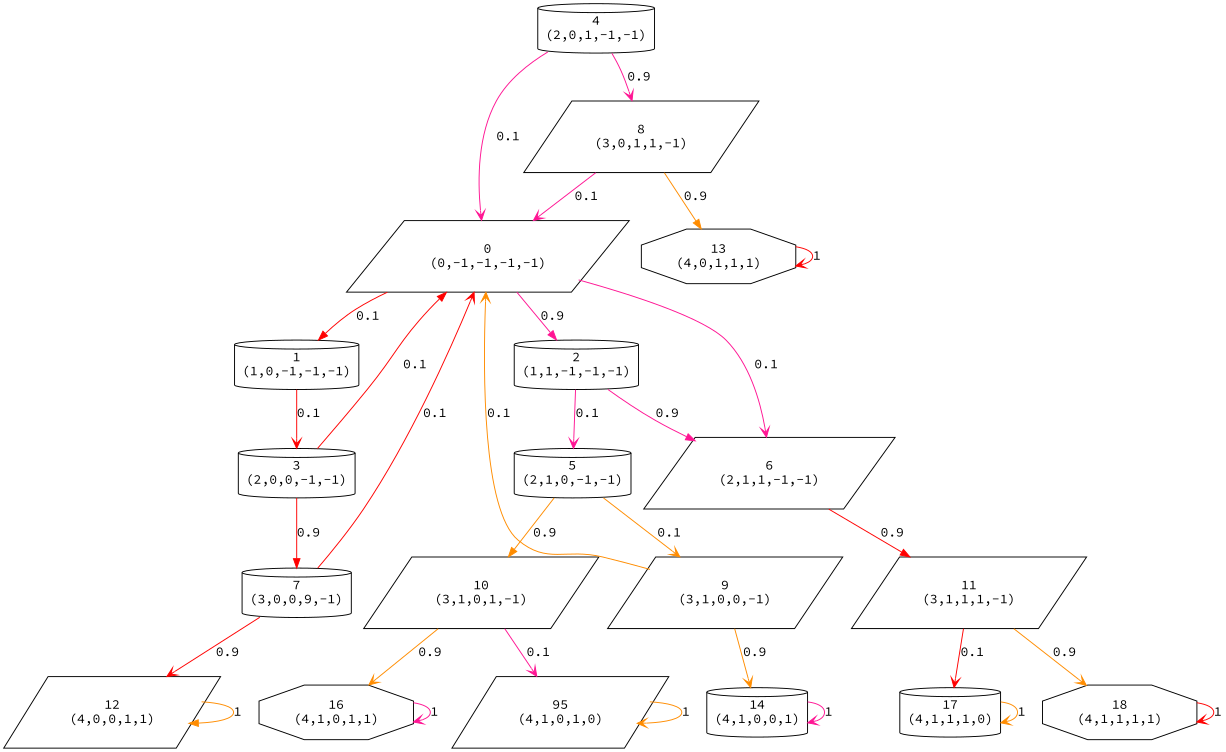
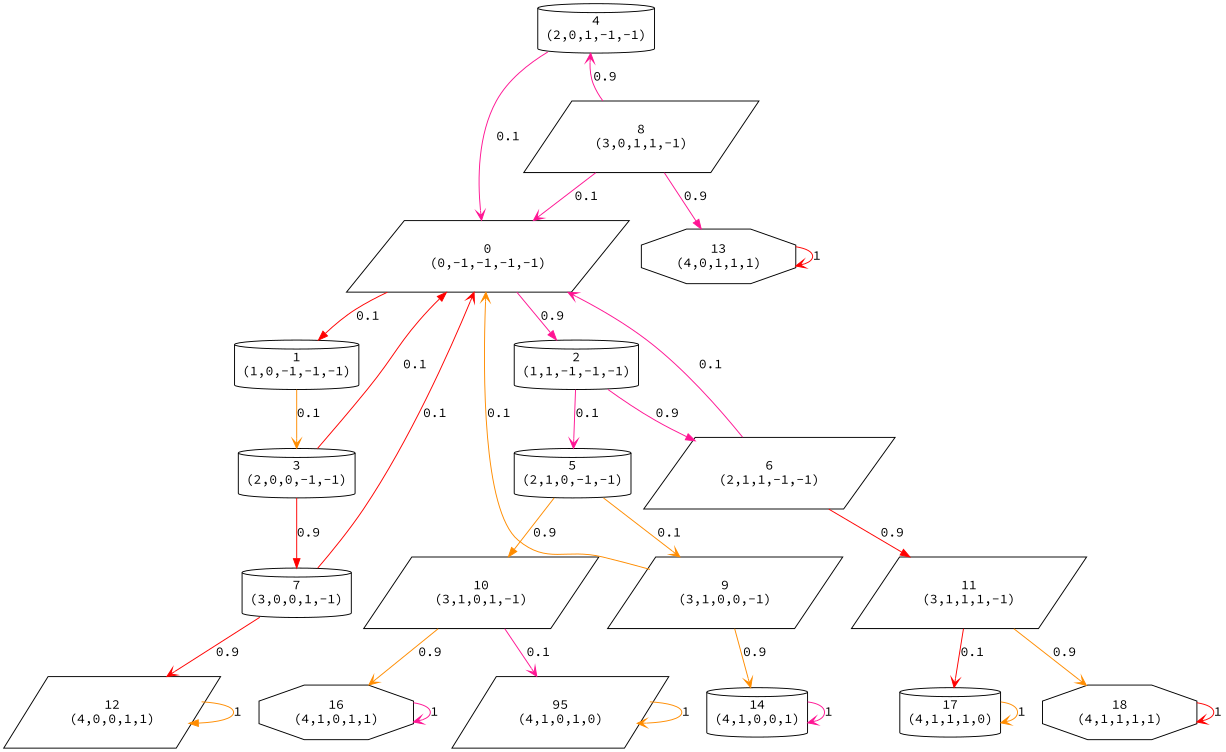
edge "4 (2,0,1,-1,-1)" -> "8 (3,0,1,1,-1)": reversed
edge "8 (3,0,1,1,-1)" -> "13 (4,0,1,1,1)": color darkorange -> deeppink
edge "0 (0,-1,-1,-1,-1)" -> "6 (2,1,1,-1,-1)": reversed
edge "1 (1,0,-1,-1,-1)" -> "3 (2,0,0,-1,-1)": color red -> darkorange
node "7 (3,0,0,9,-1)": label "7 (3,0,0,9,-1)" -> "7 (3,0,0,1,-1)"
